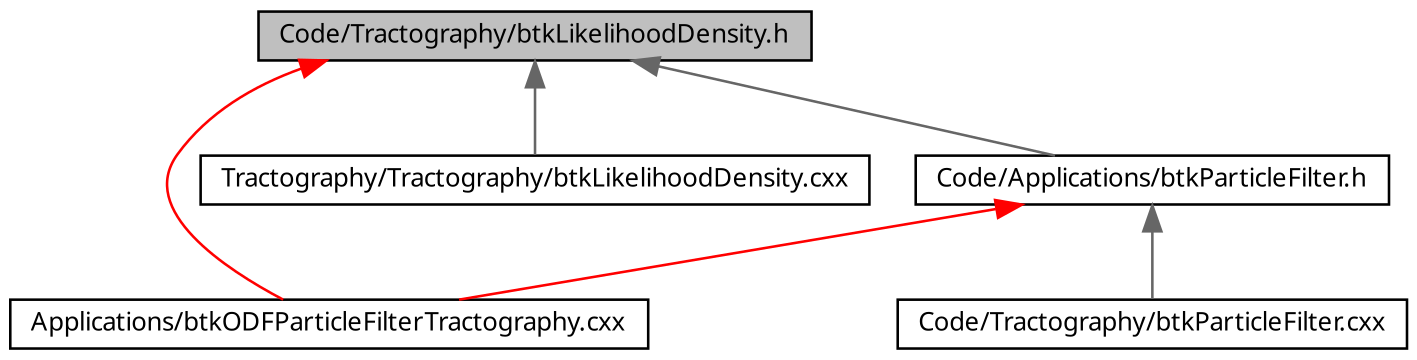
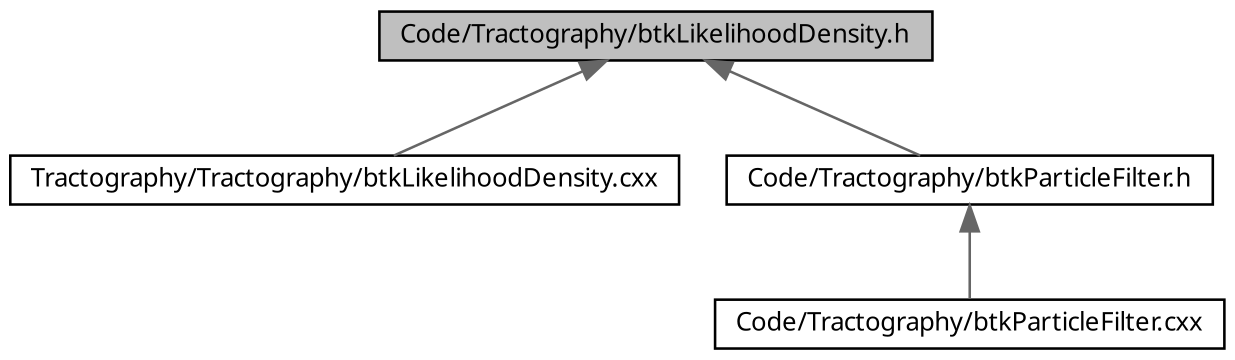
node "Code/Applications/btkParticleFilter.h": label "Code/Applications/btkParticleFilter.h" -> "Code/Tractography/btkParticleFilter.h"
node "Applications/btkODFParticleFilterTractography.cxx": removed
